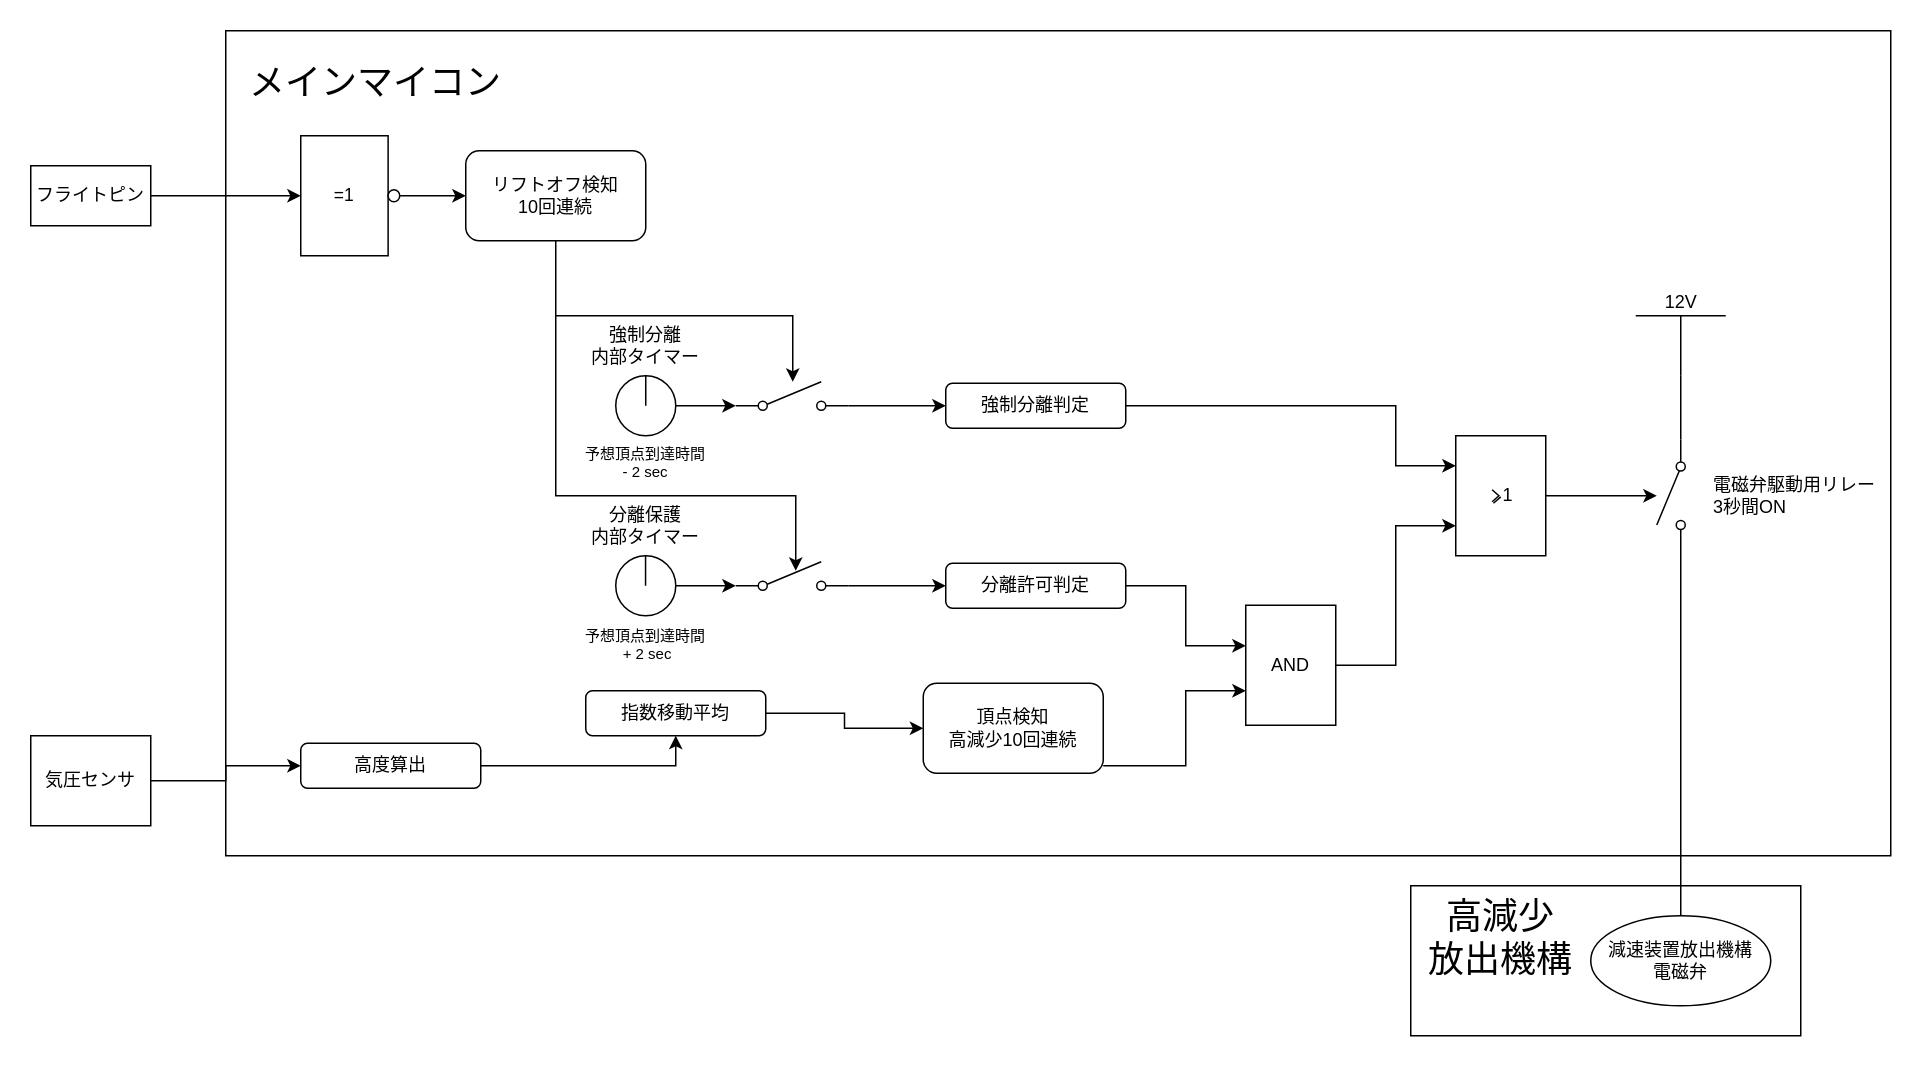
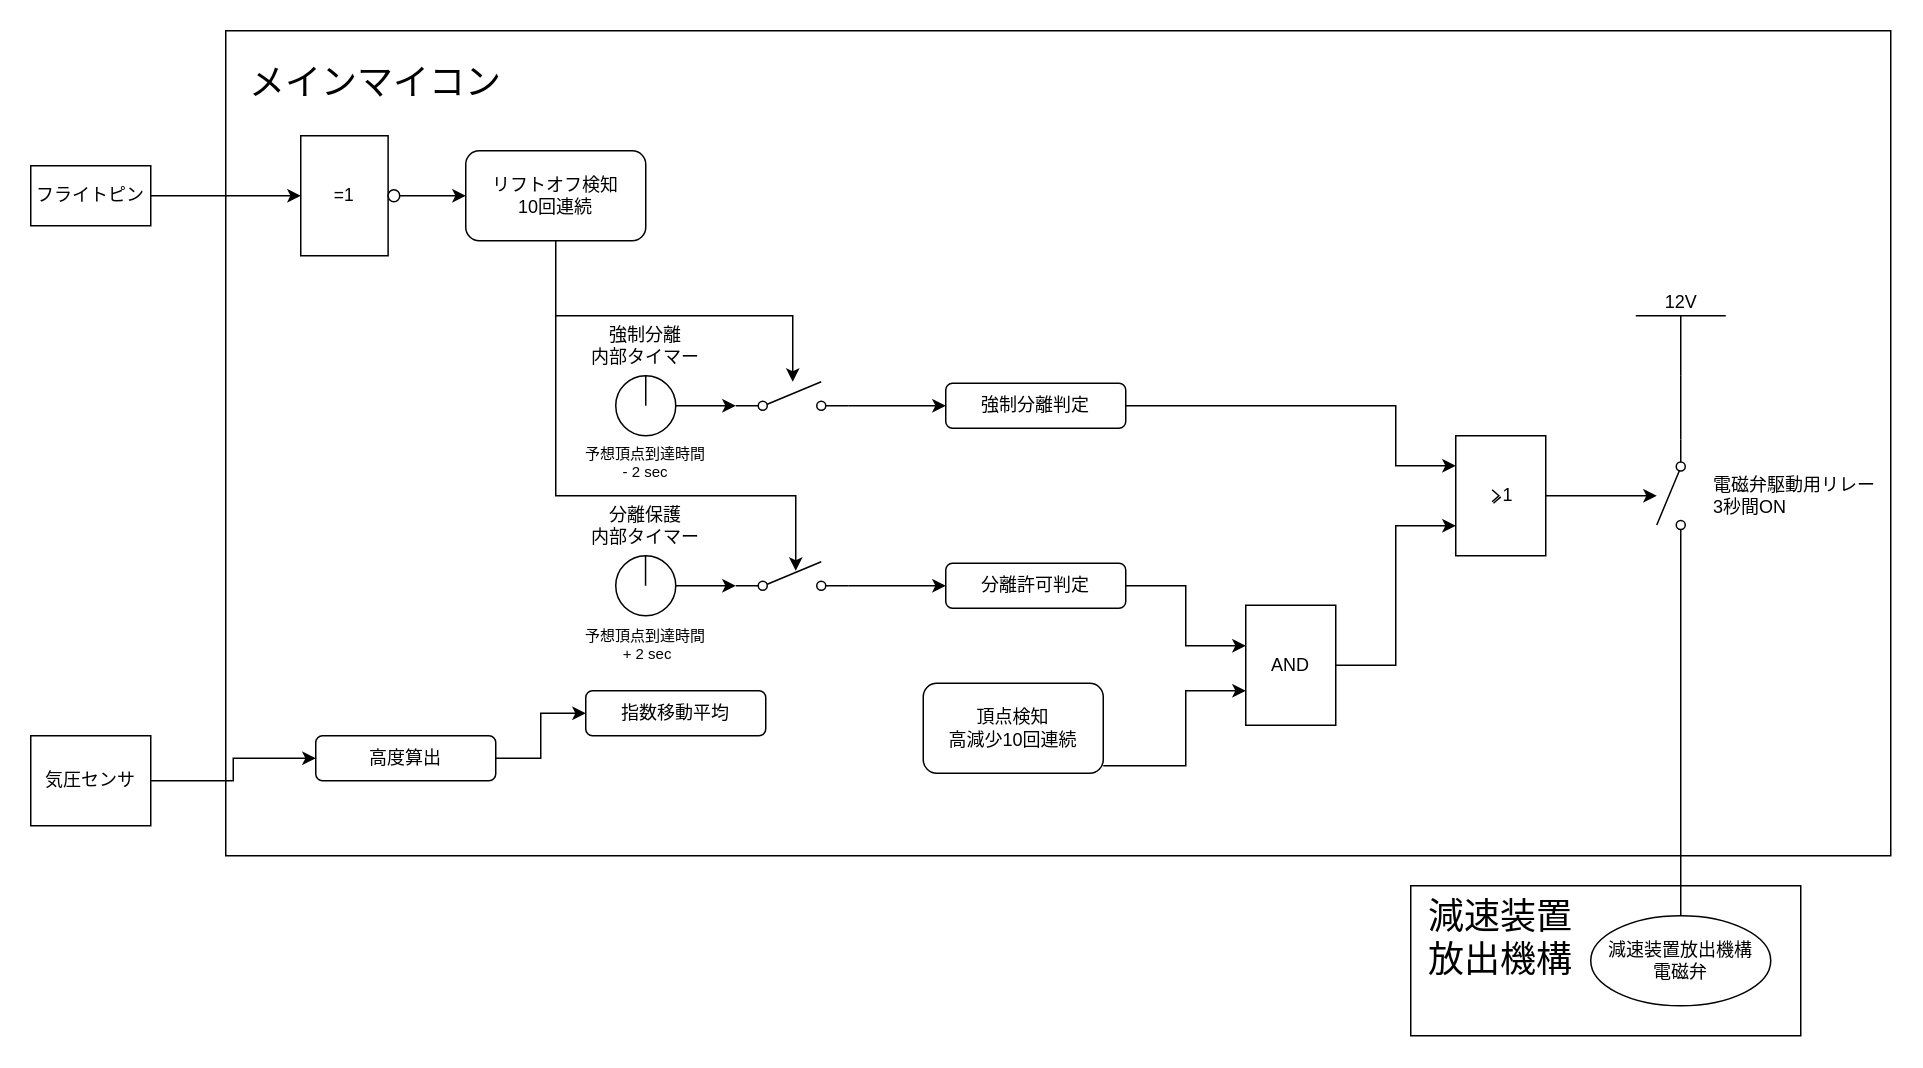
edge "指数移動平均" -> "頂点検知 高減少10回連続": removed
node "高度算出": moved (391, 766) -> (406, 758)
node "高減少 放出機構": label "高減少 放出機構" -> "減速装置 放出機構"
